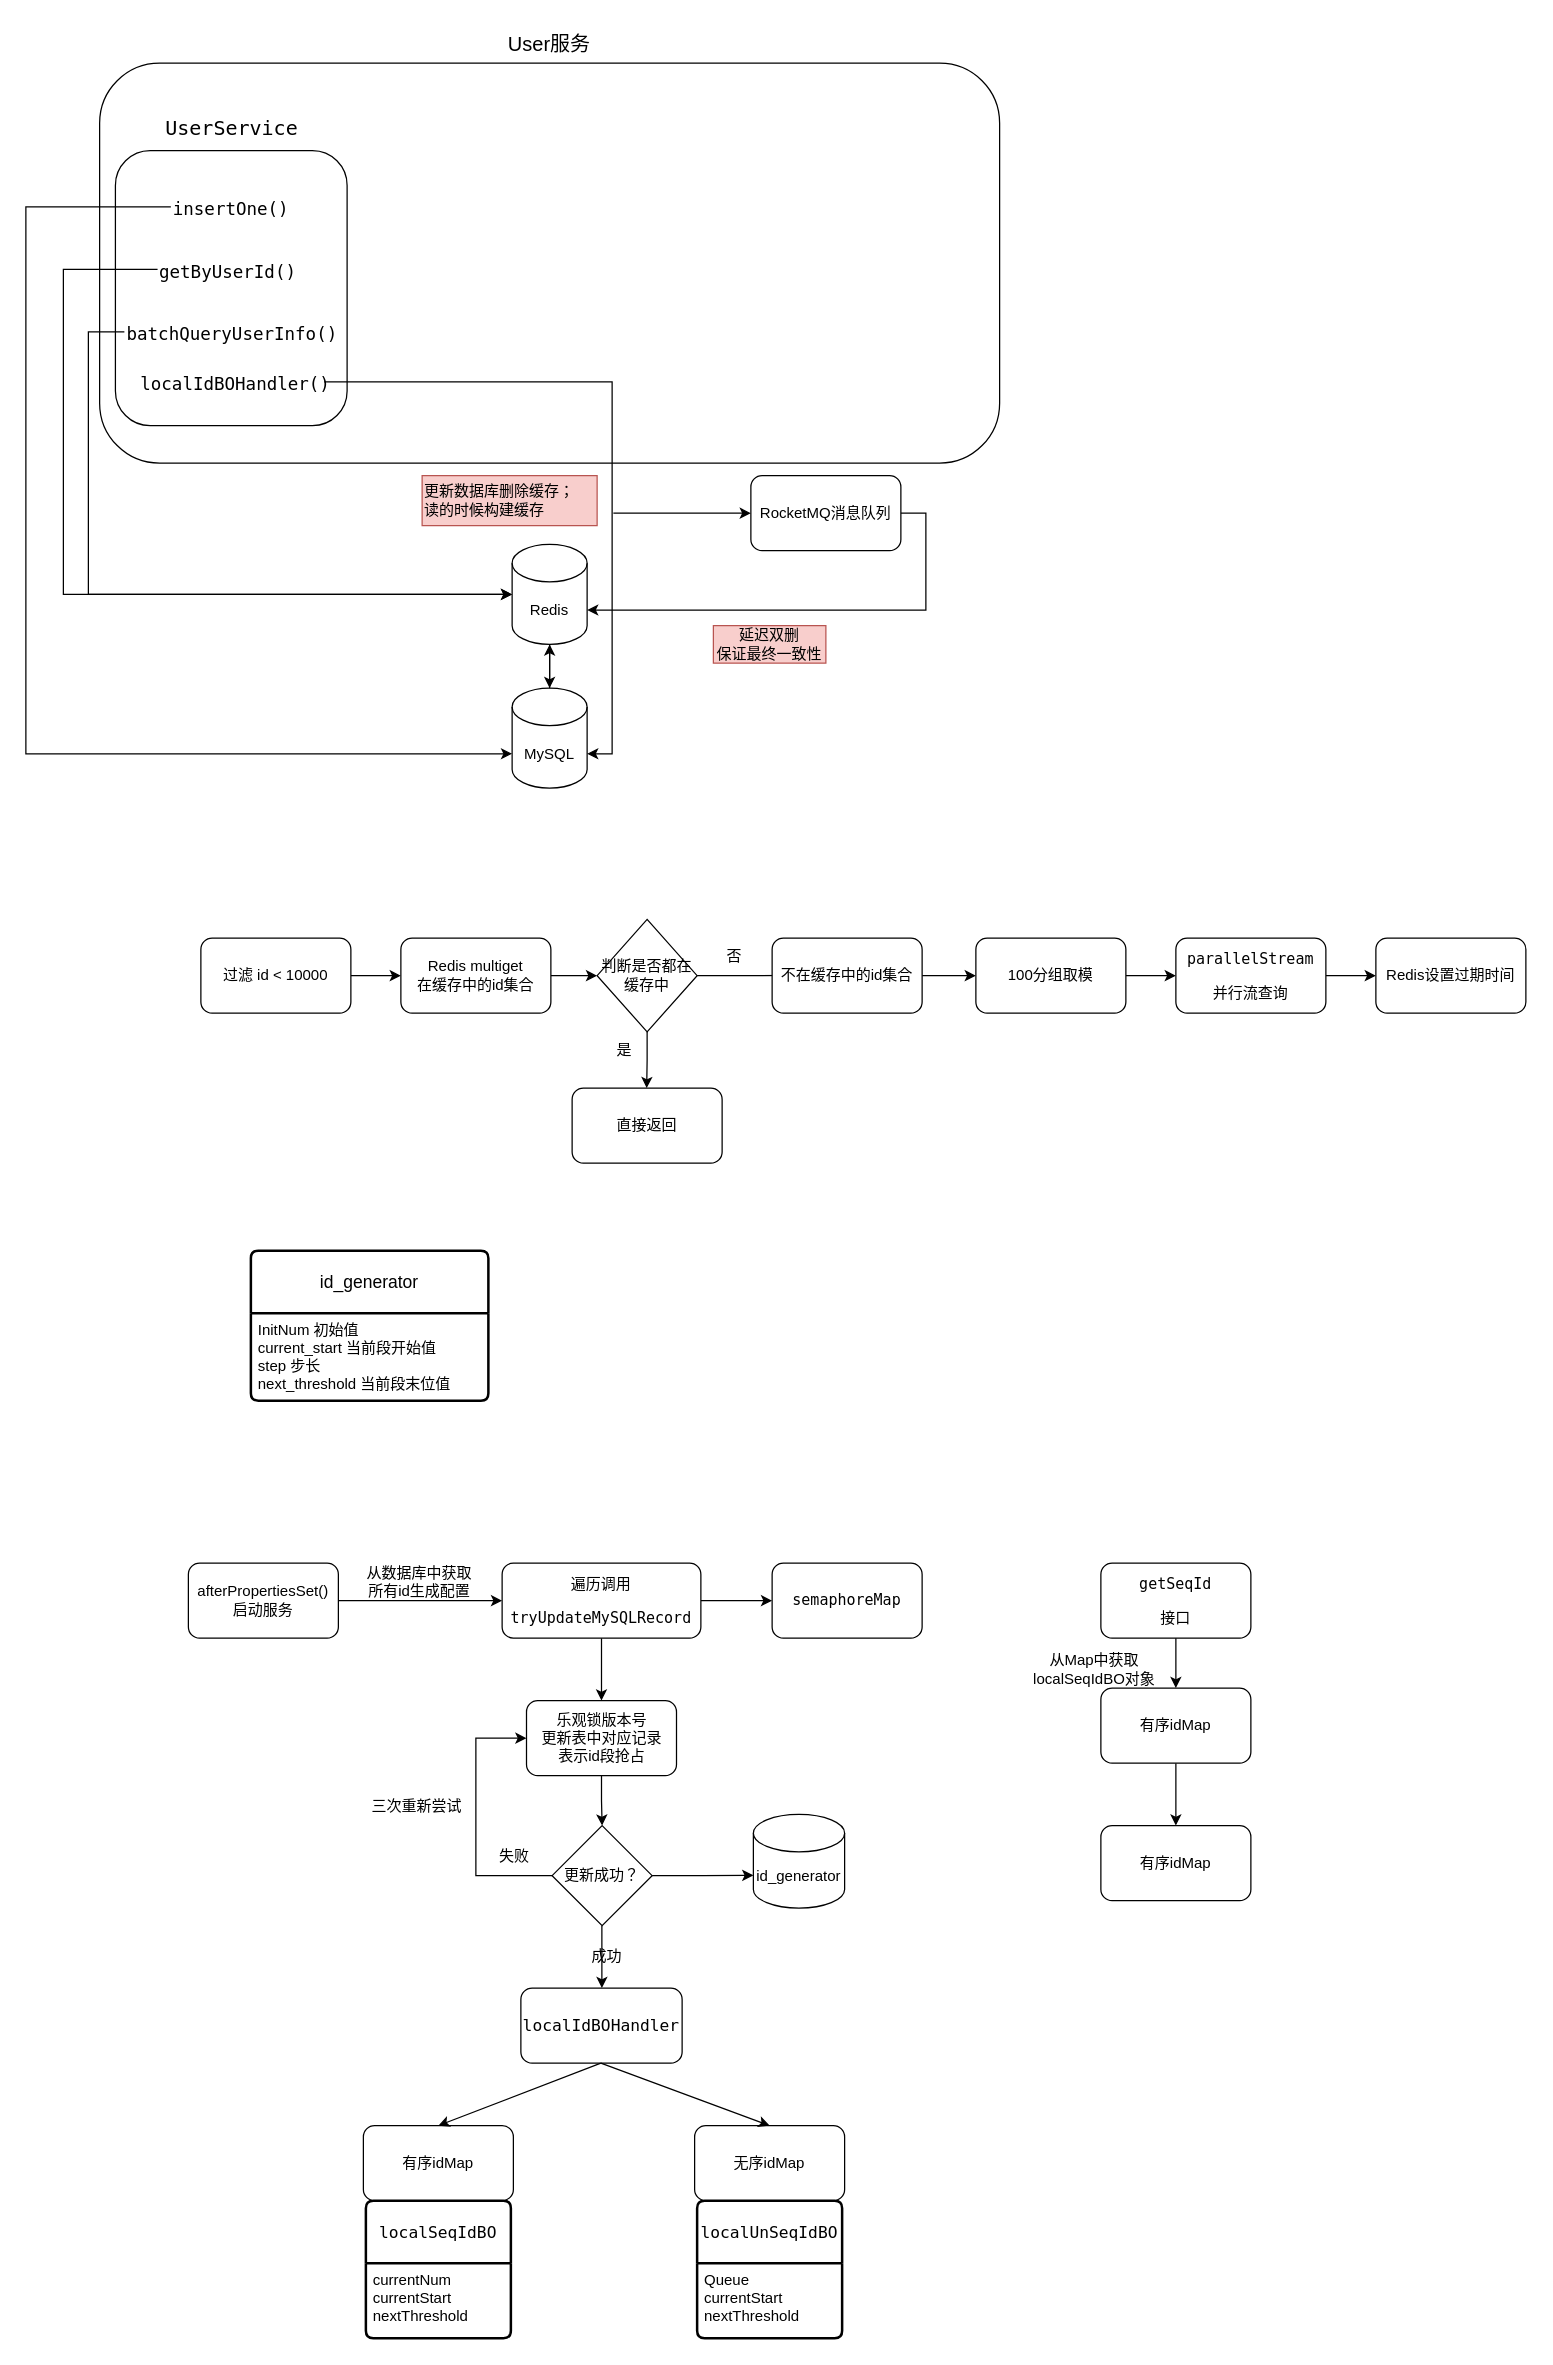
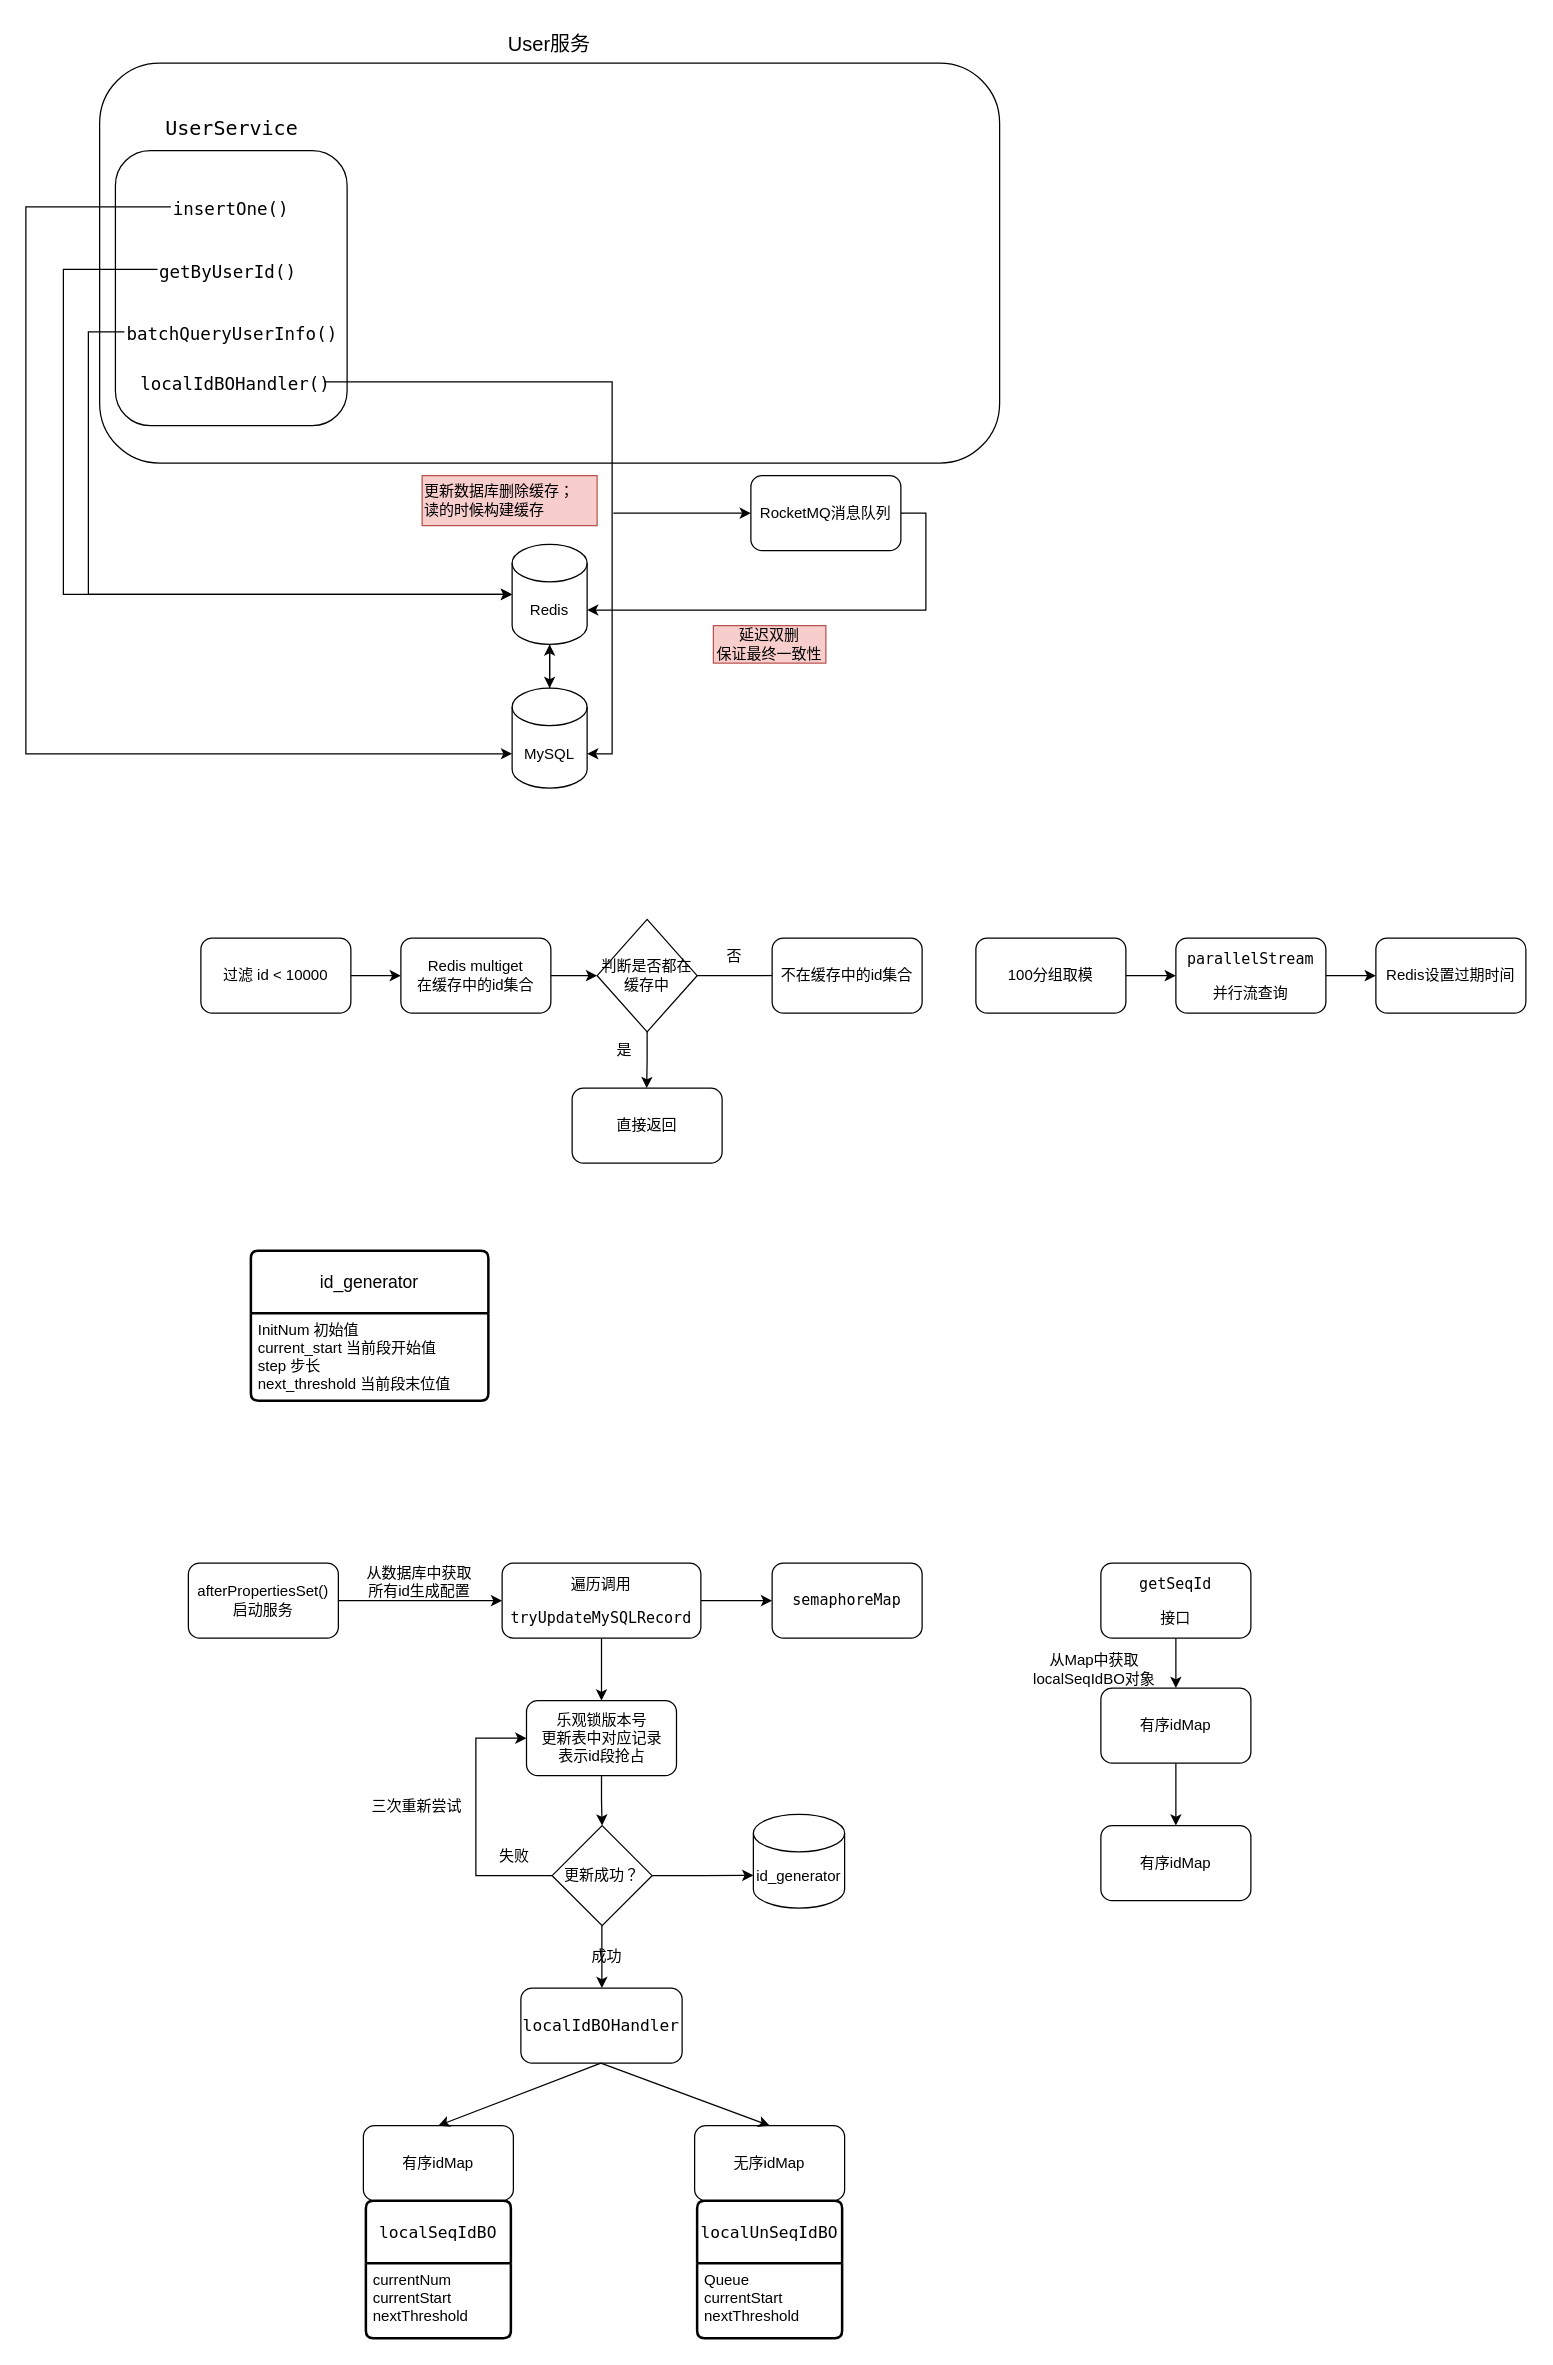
edge "不在缓存中的id集合" -> "100分组取模": removed
